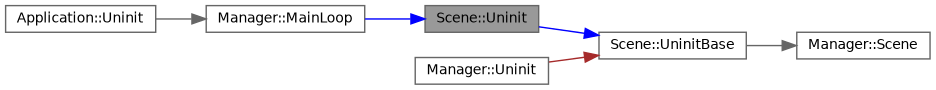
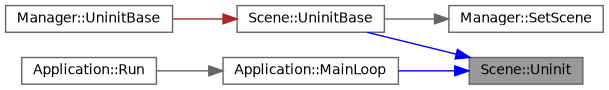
node "Application::Uninit": label "Application::Uninit" -> "Application::Run"
node "Manager::MainLoop": label "Manager::MainLoop" -> "Application::MainLoop"
edge "Scene::Uninit" -> "Scene::UninitBase": reversed
node "Manager::Scene": label "Manager::Scene" -> "Manager::SetScene"
node "Manager::Uninit": label "Manager::Uninit" -> "Manager::UninitBase"
